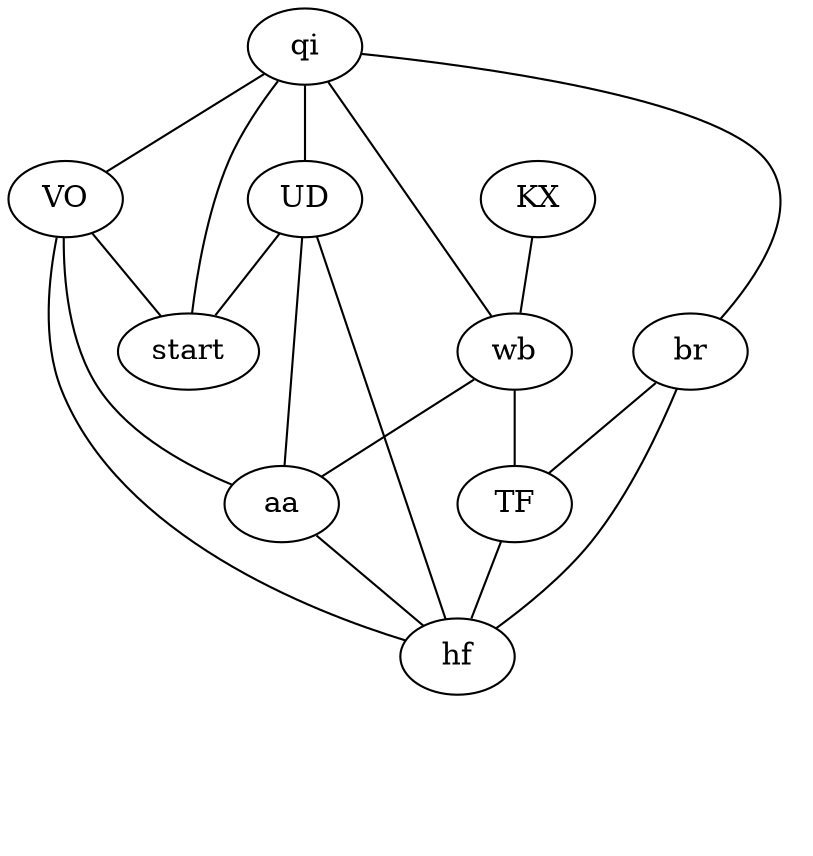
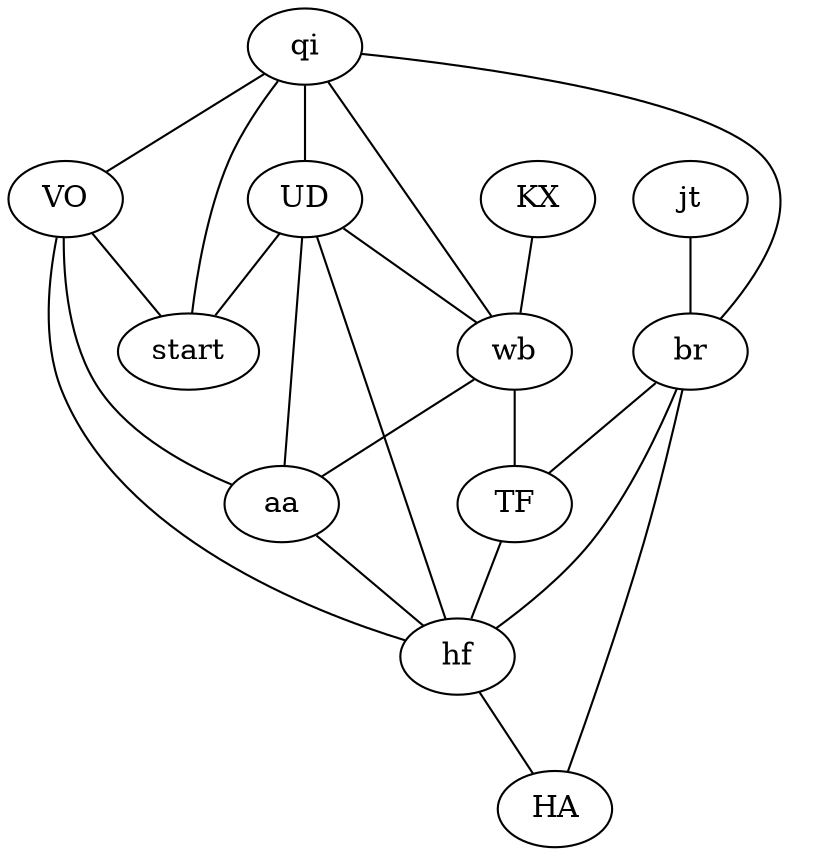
node "jt": added
edge "UD" -- "wb": added
node "HA": added
